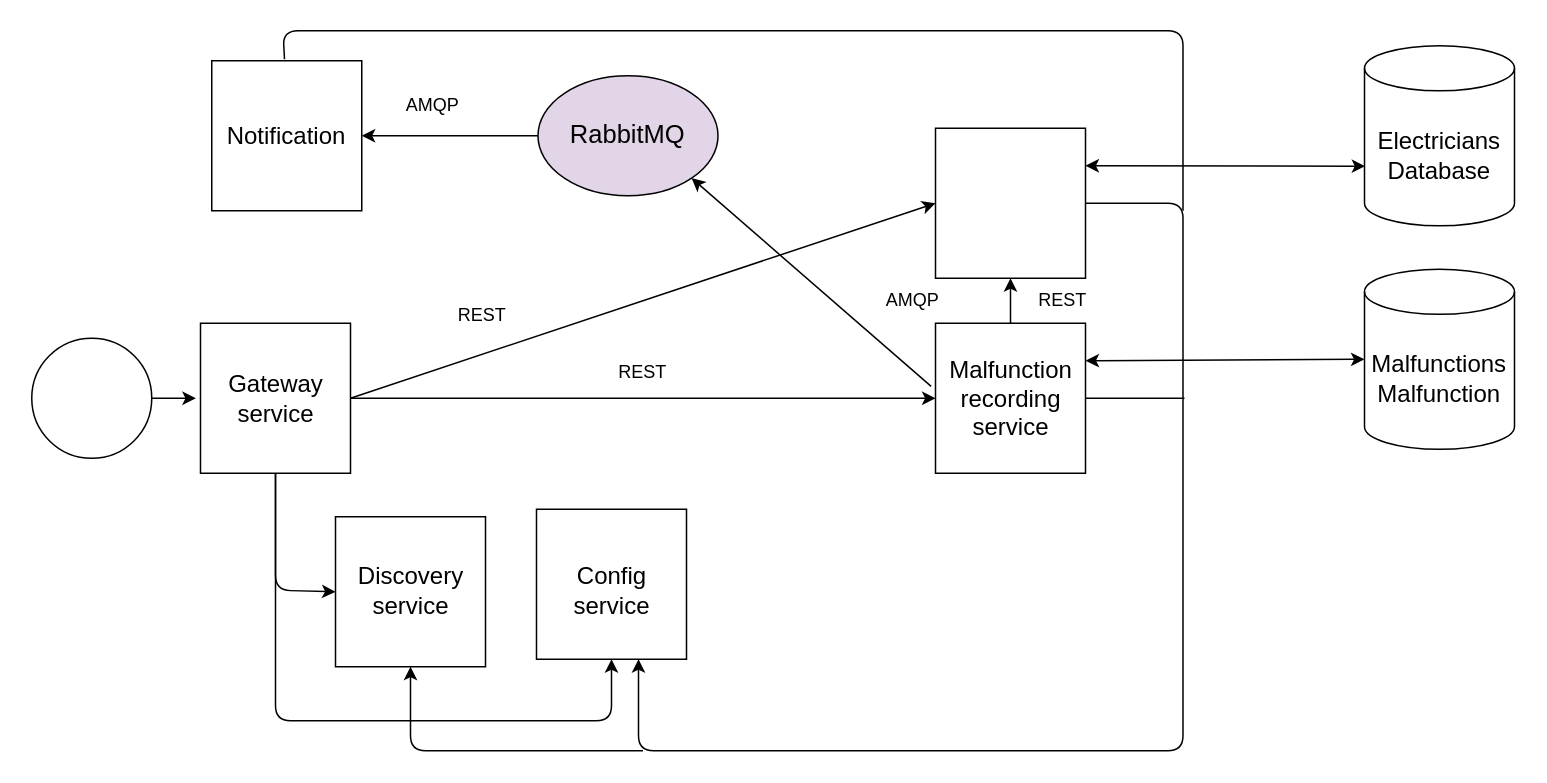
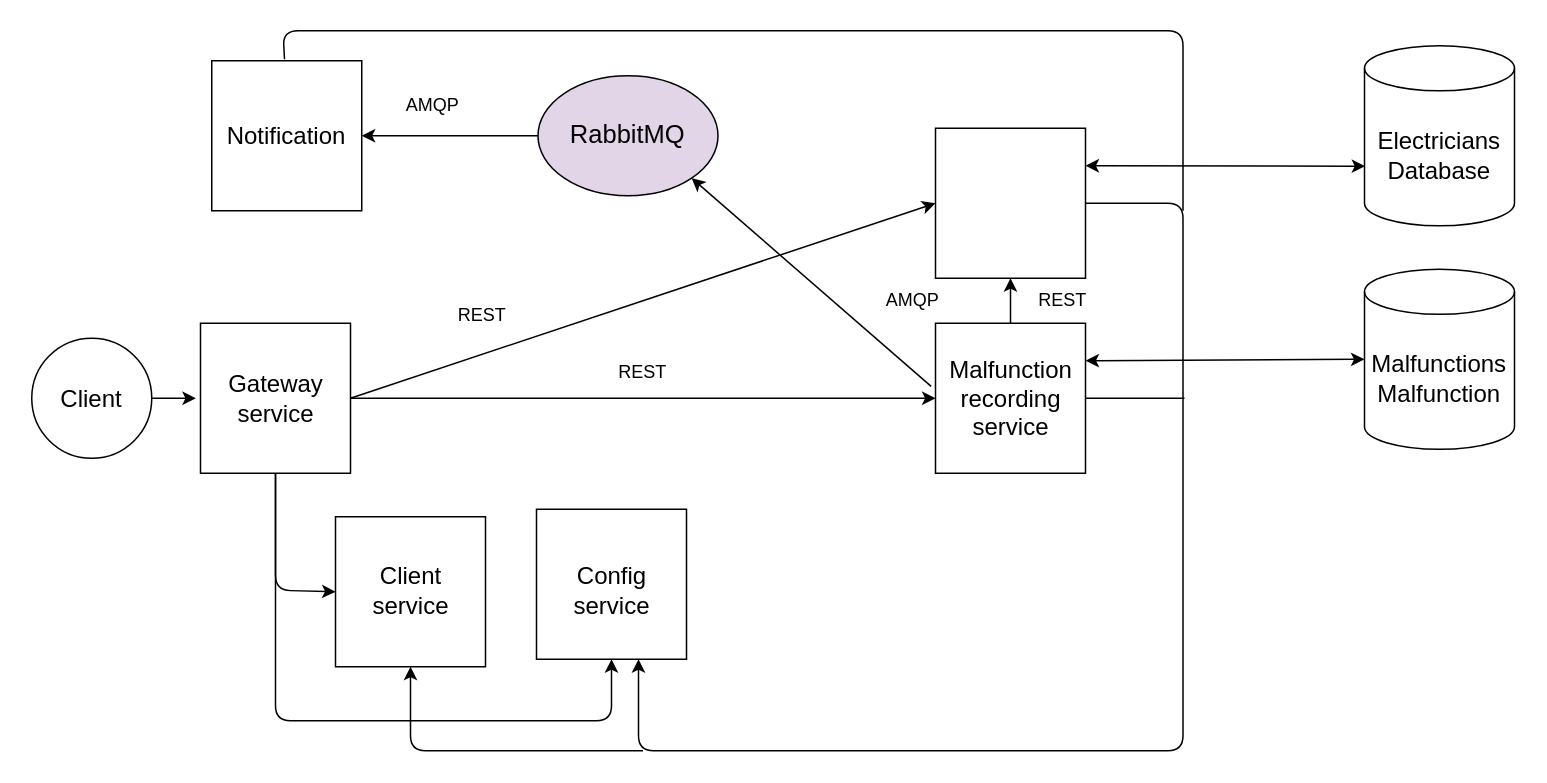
node "Client": added
node "Discovery service": label "Discovery service" -> "Client service"
